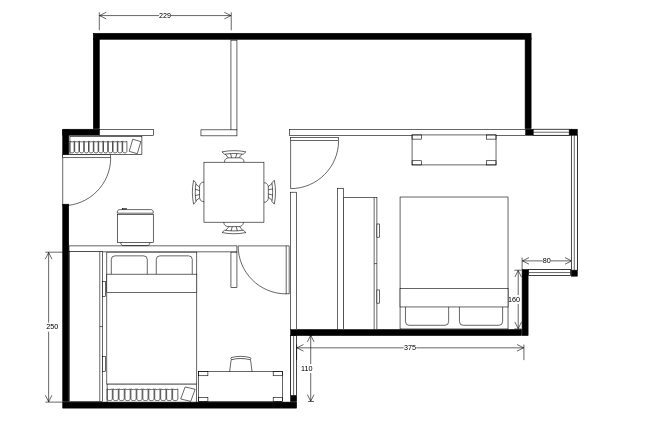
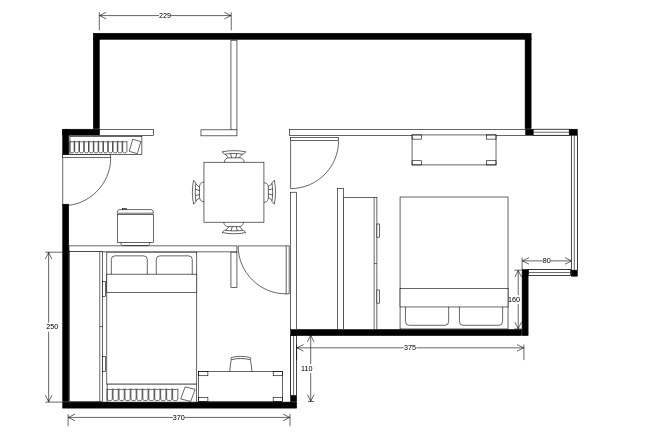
node "370": added
